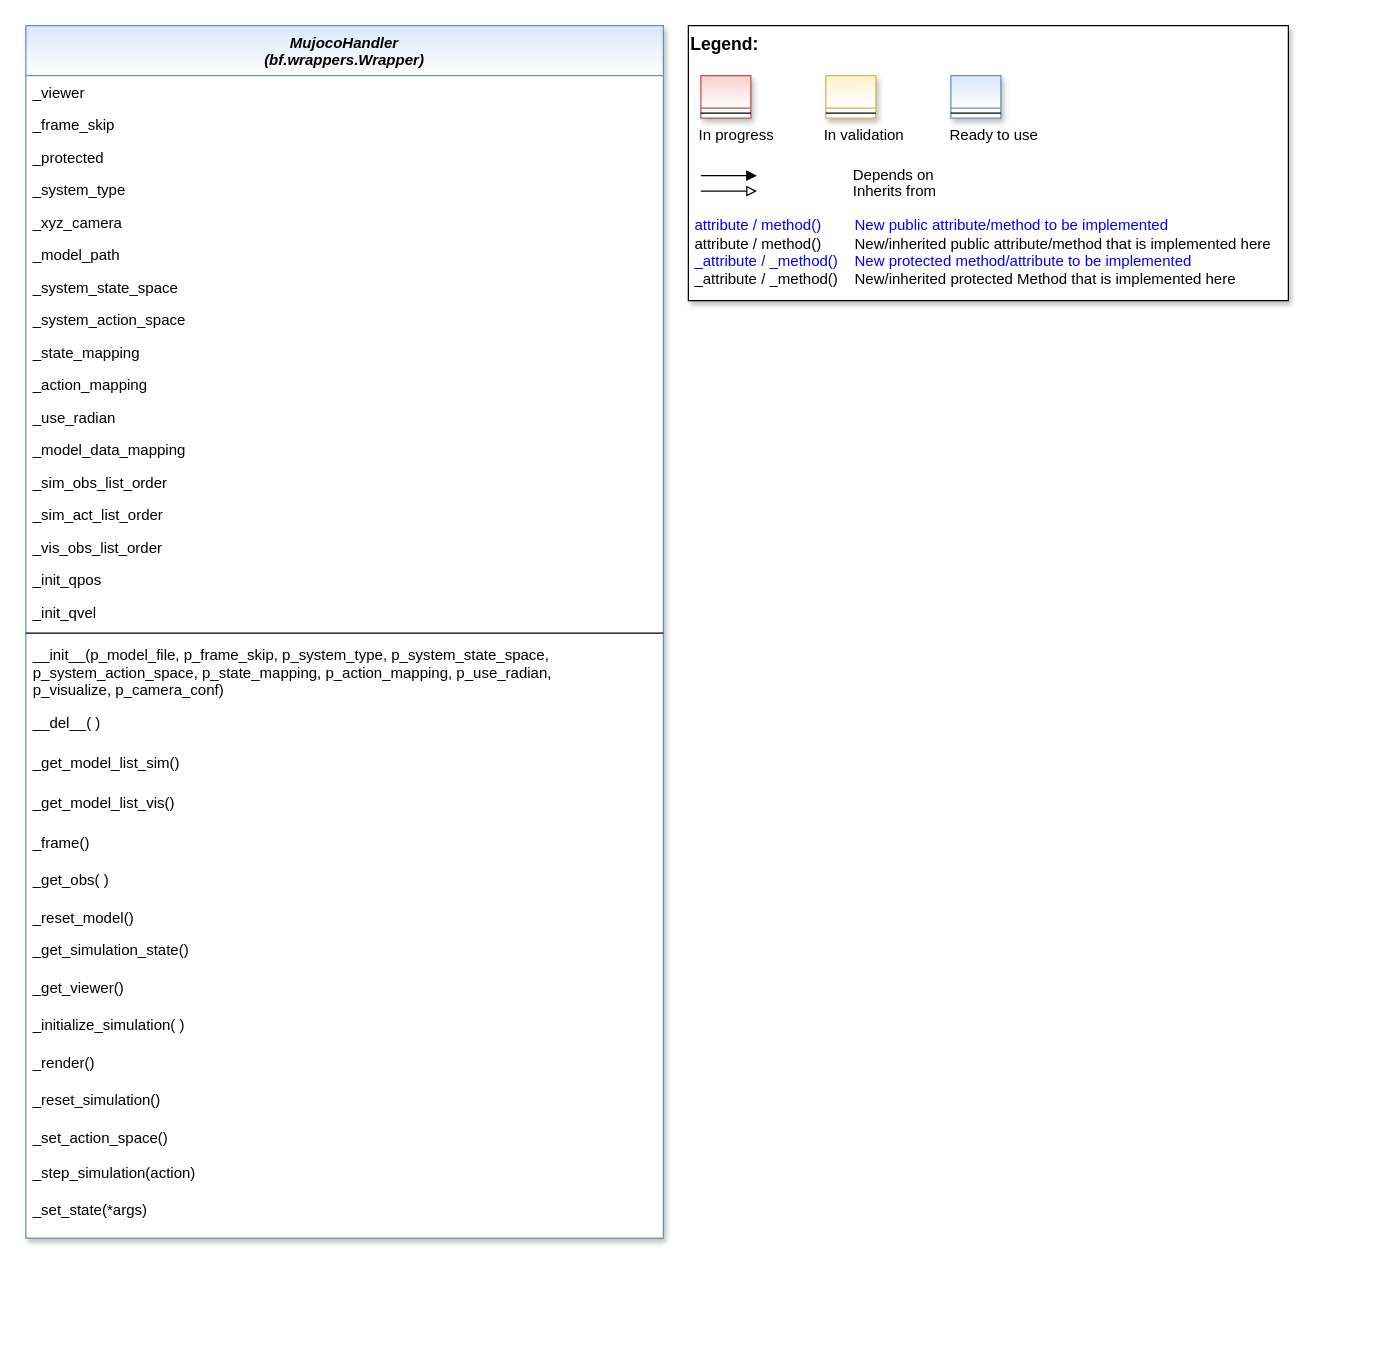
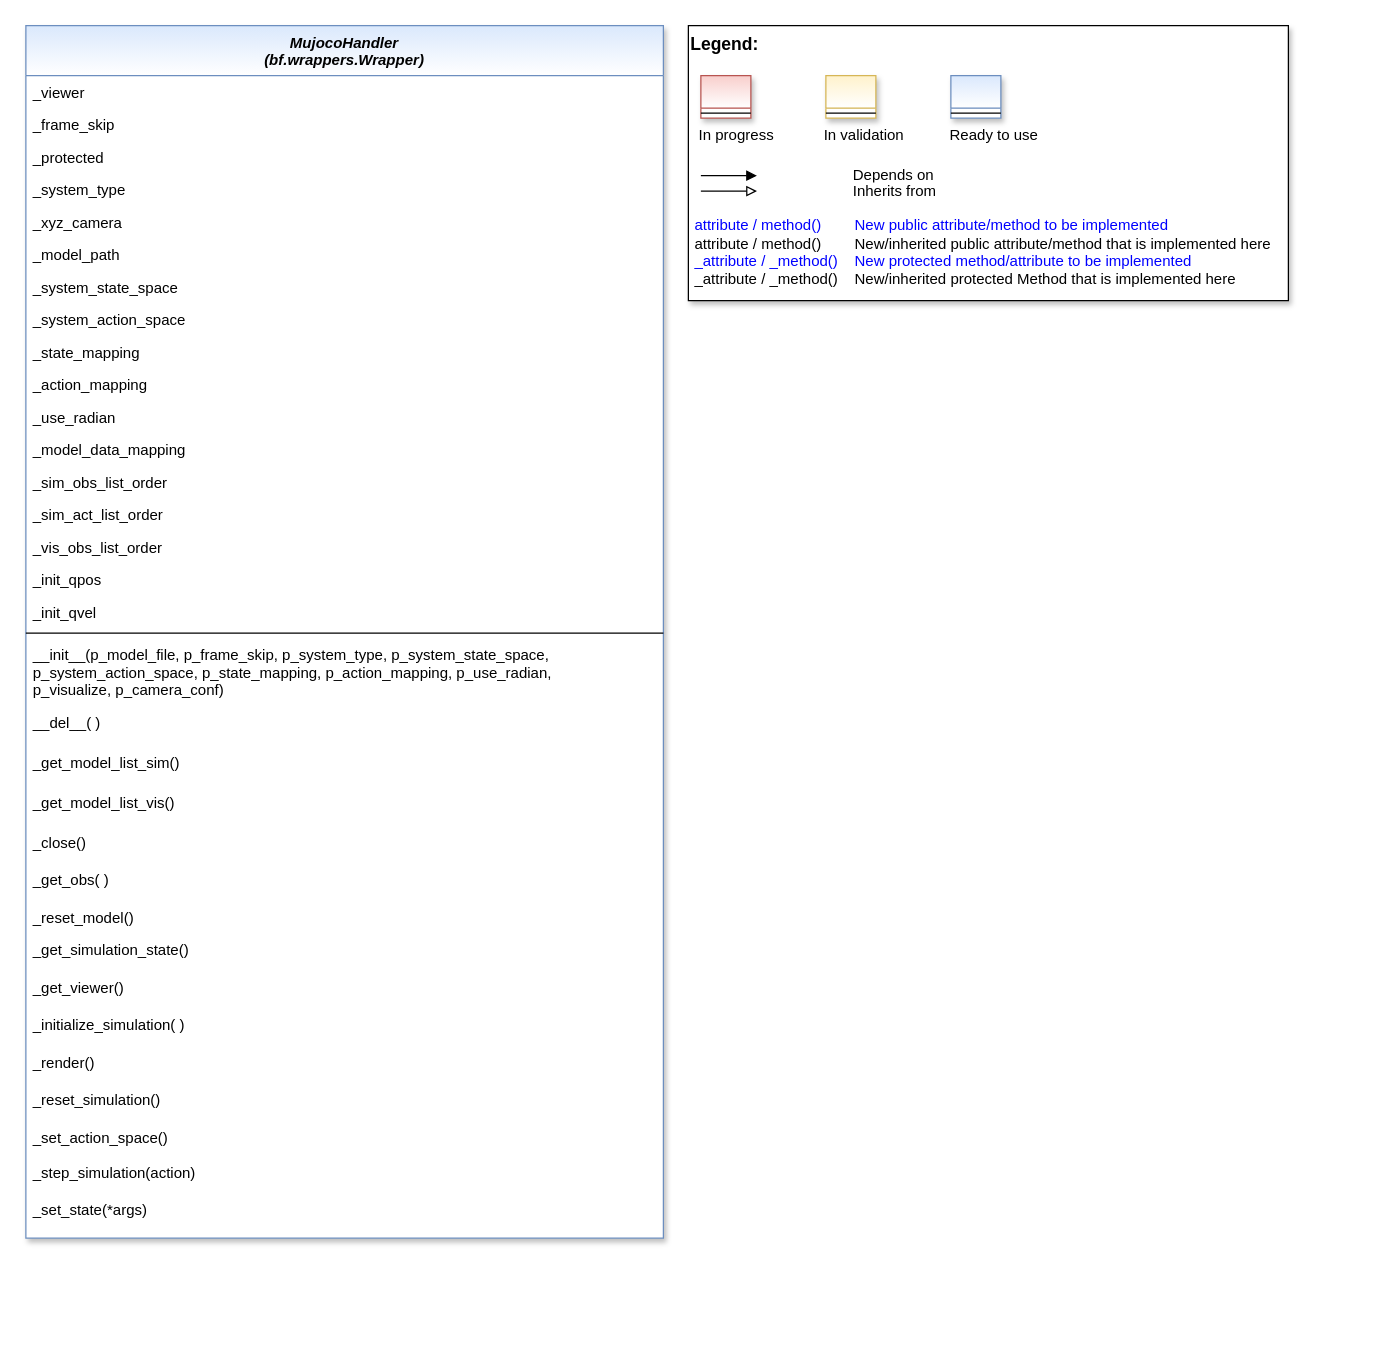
node "_frame()": label "_frame()" -> "_close()"
